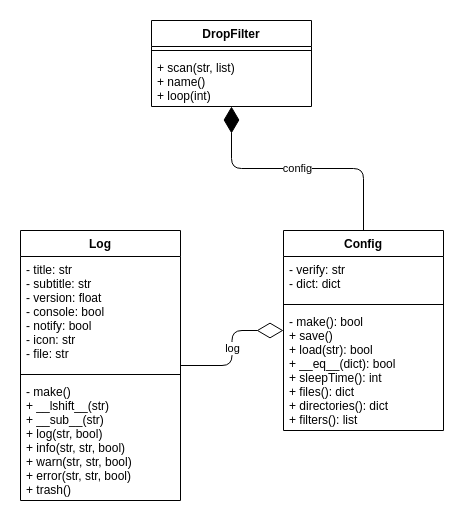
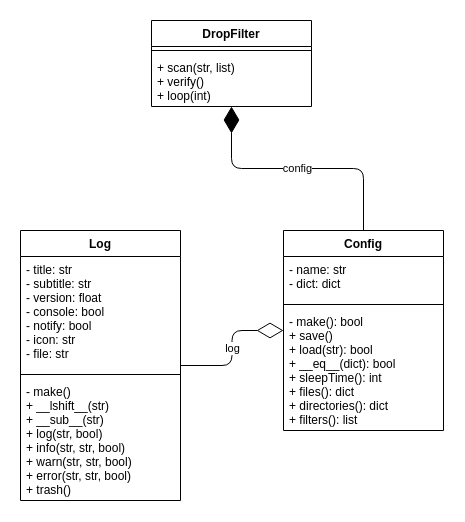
node "+ scan(str, list) + name() + loop(int)": label "+ scan(str, list) + name() + loop(int)" -> "+ scan(str, list) + verify() + loop(int)"
node "- verify: str - dict: dict": label "- verify: str - dict: dict" -> "- name: str - dict: dict"
